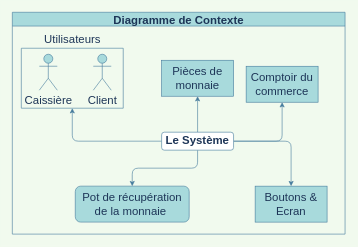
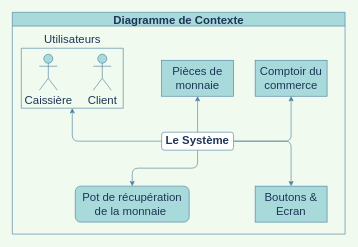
node "Comptoir du commerce": moved (282, 84) -> (291, 78)
